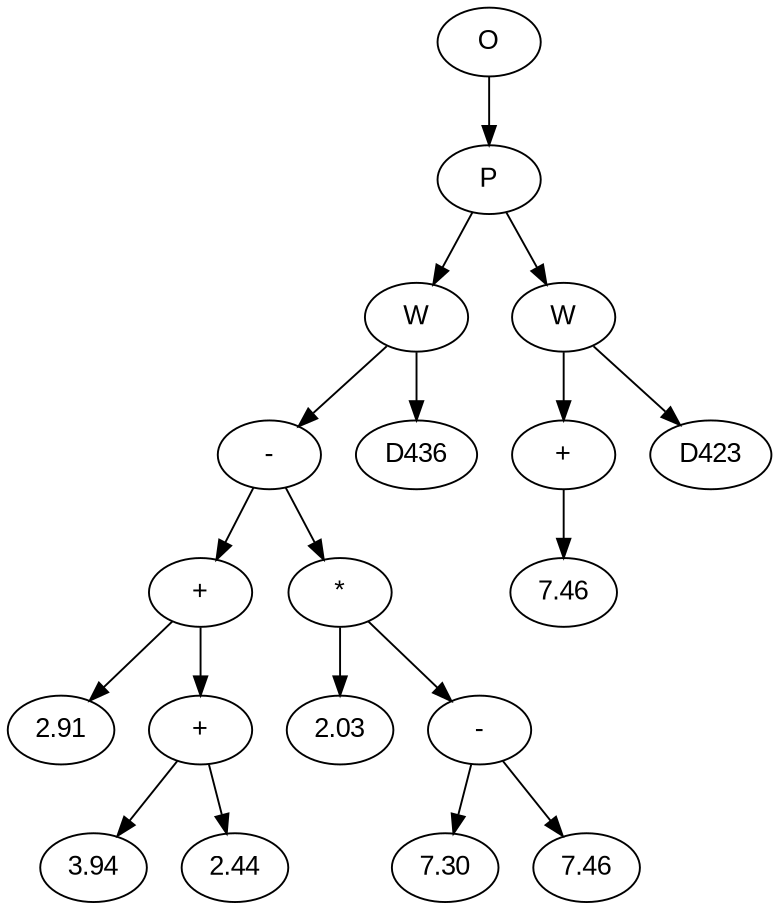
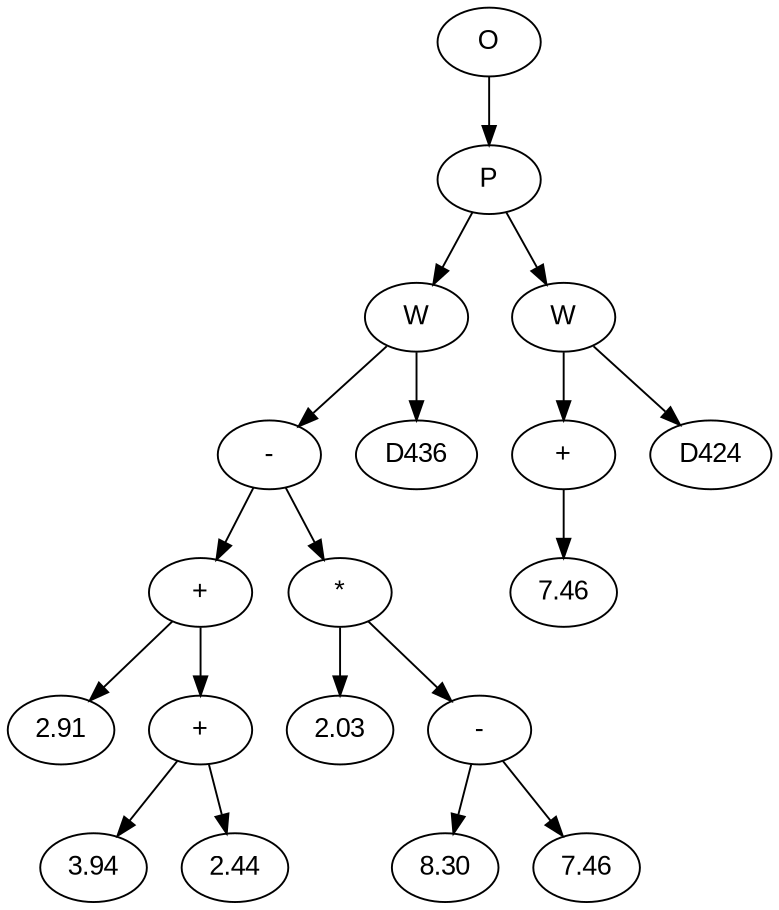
node "D423": label "D423" -> "D424"
node "7.30": label "7.30" -> "8.30"
